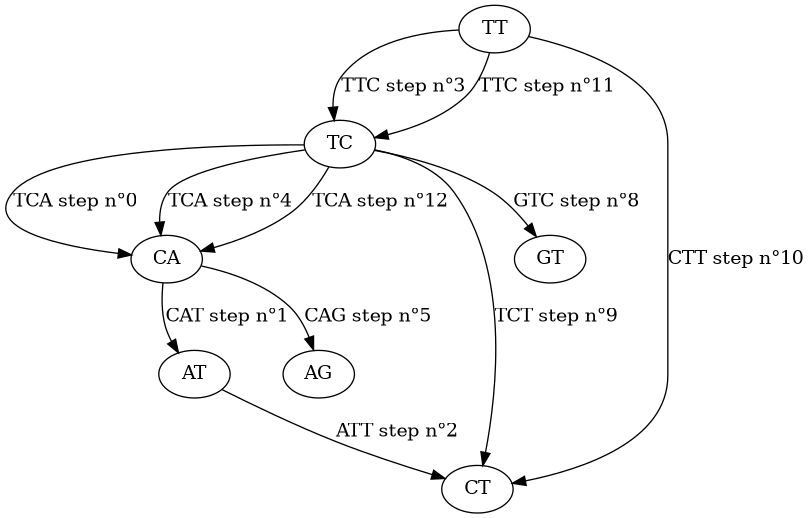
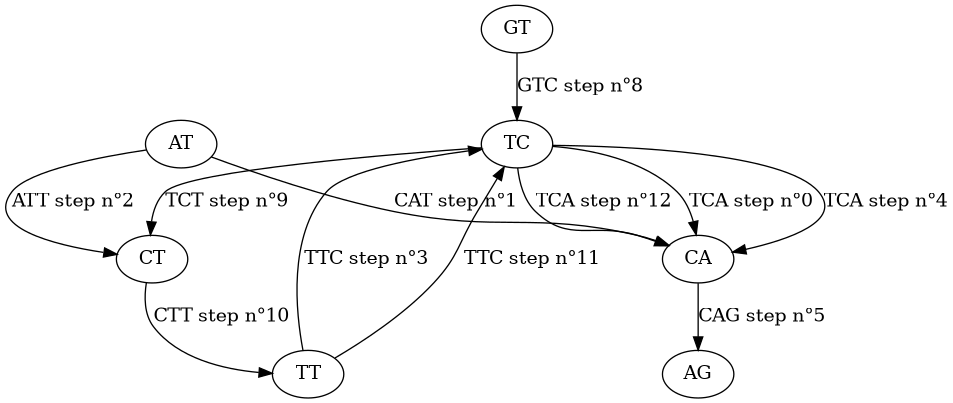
edge "TC" -> "GT": reversed
edge "TT" -> "CT": reversed
edge "CA" -> "AT": reversed
